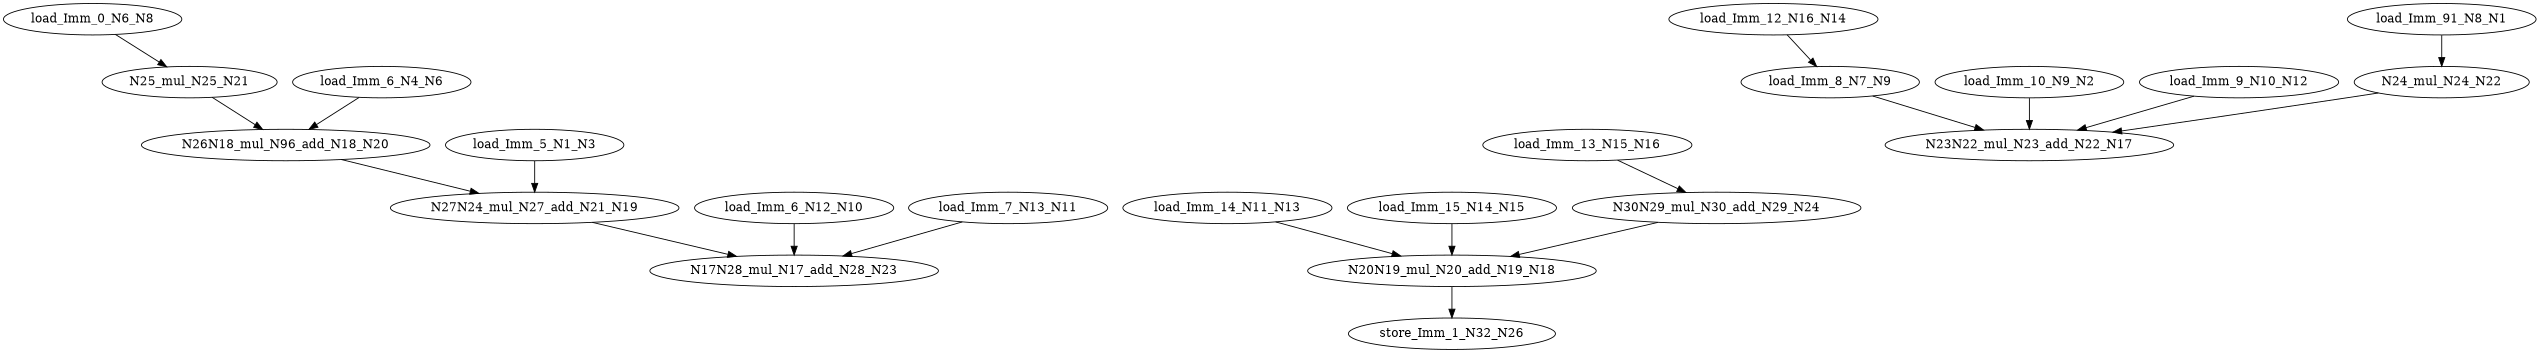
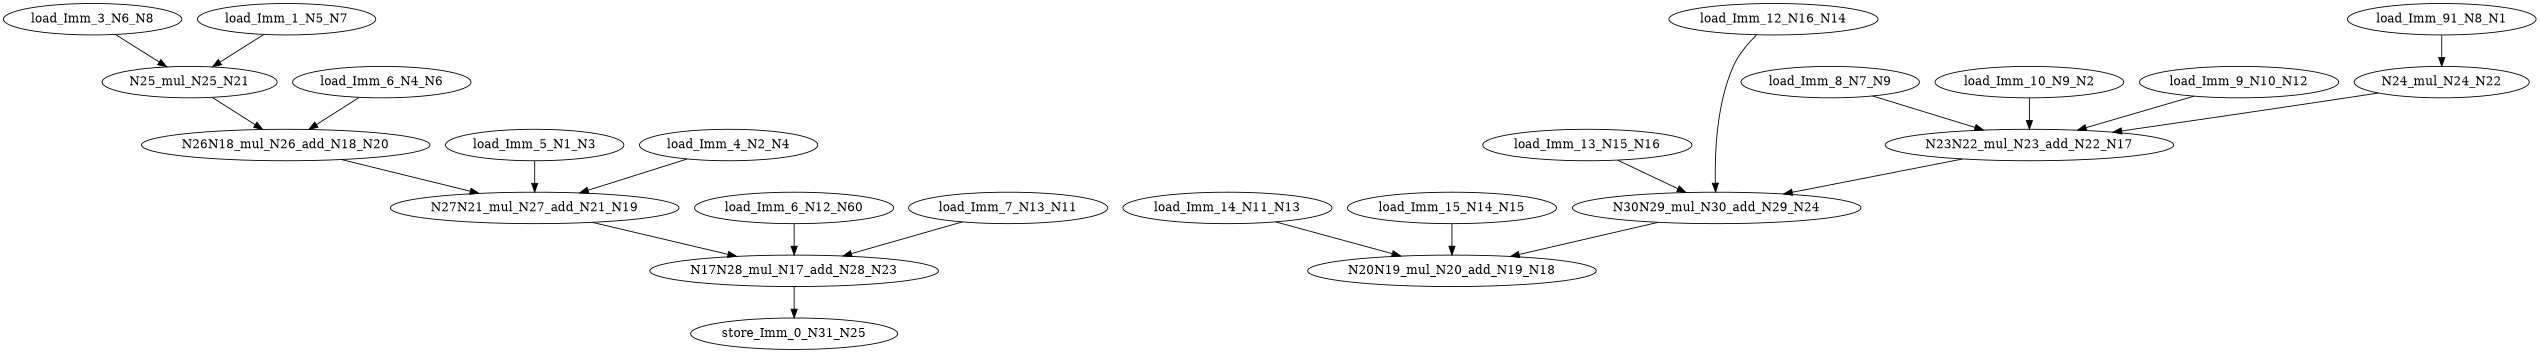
node "load_Imm_0_N6_N8": label "load_Imm_0_N6_N8" -> "load_Imm_3_N6_N8"
node "load_Imm_1_N5_N7": added
edge "load_Imm_12_N16_N14" -> "load_Imm_8_N7_N9": now "load_Imm_12_N16_N14" -> "N30N29_mul_N30_add_N29_N24"
node "N26N18_mul_N96_add_N18_N20": label "N26N18_mul_N96_add_N18_N20" -> "N26N18_mul_N26_add_N18_N20"
node "load_Imm_4_N2_N4": added
edge "N23N22_mul_N23_add_N22_N17" -> "N30N29_mul_N30_add_N29_N24": added
node "N27N24_mul_N27_add_N21_N19": label "N27N24_mul_N27_add_N21_N19" -> "N27N21_mul_N27_add_N21_N19"
node "load_Imm_6_N12_N10": label "load_Imm_6_N12_N10" -> "load_Imm_6_N12_N60"
node "store_Imm_0_N31_N25": added
node "store_Imm_1_N32_N26": removed
